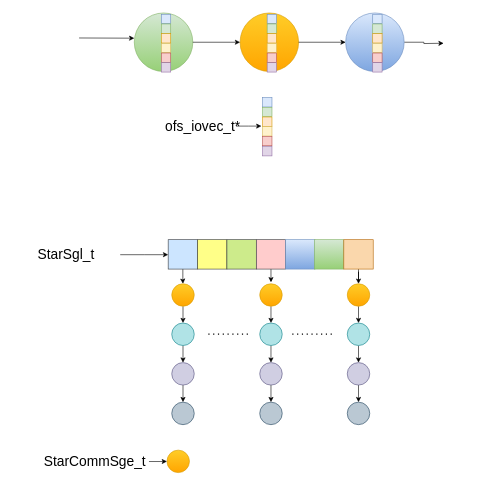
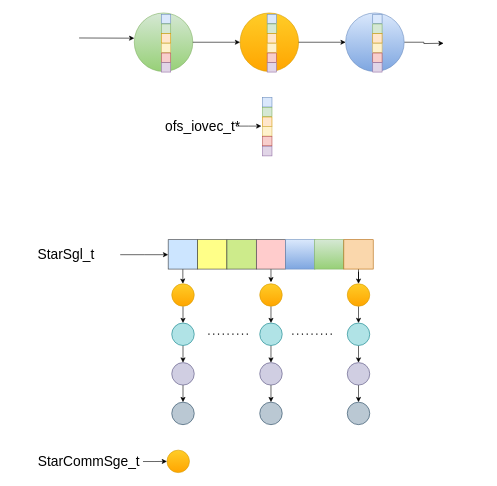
node "StarCommSge_t": moved (95, 462) -> (89, 462)
